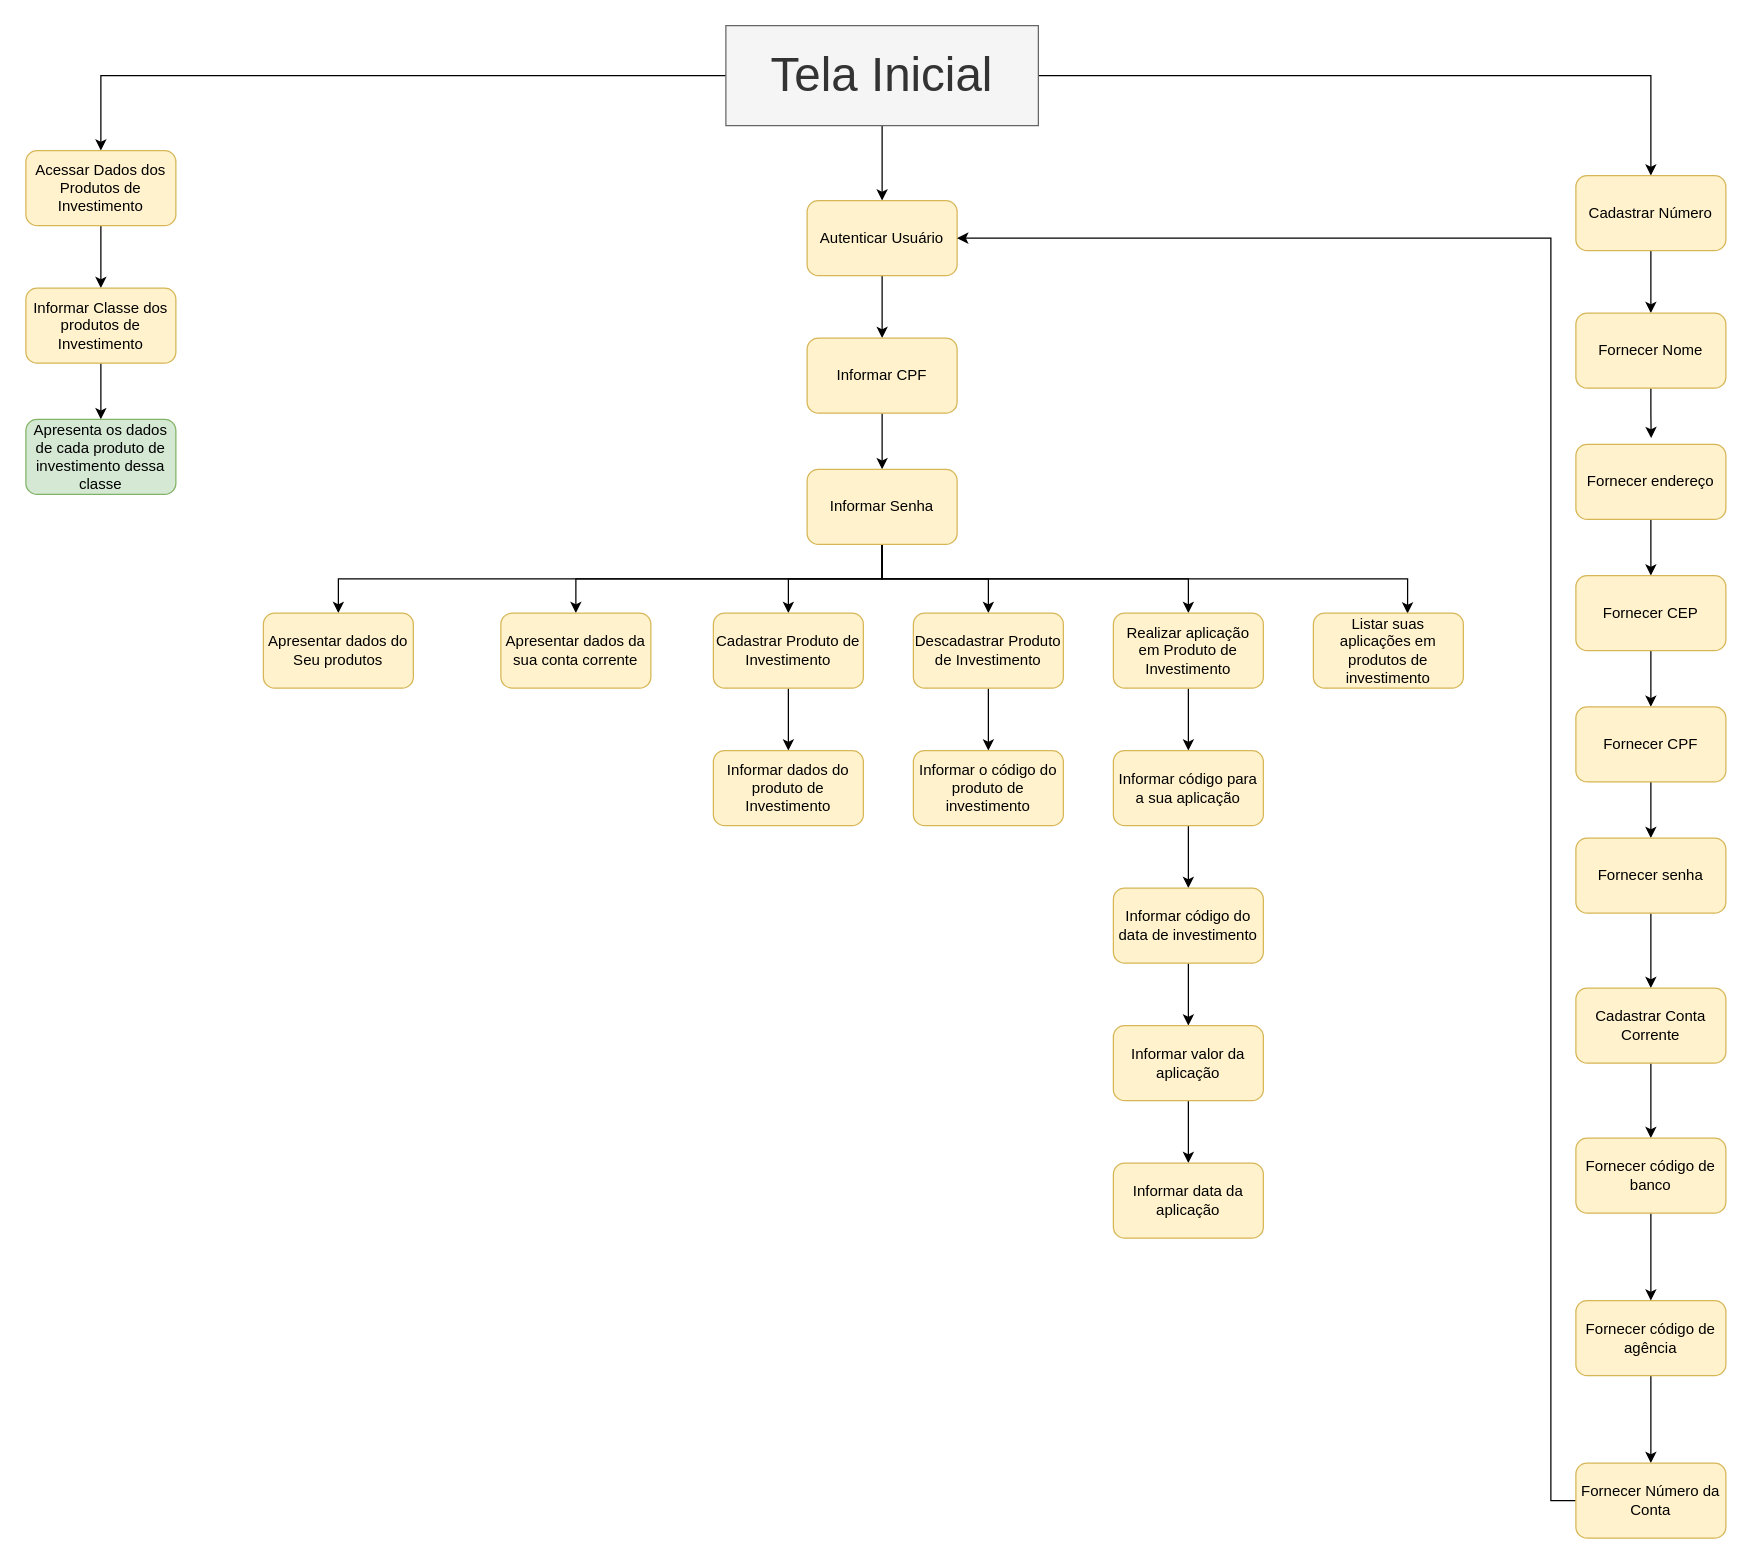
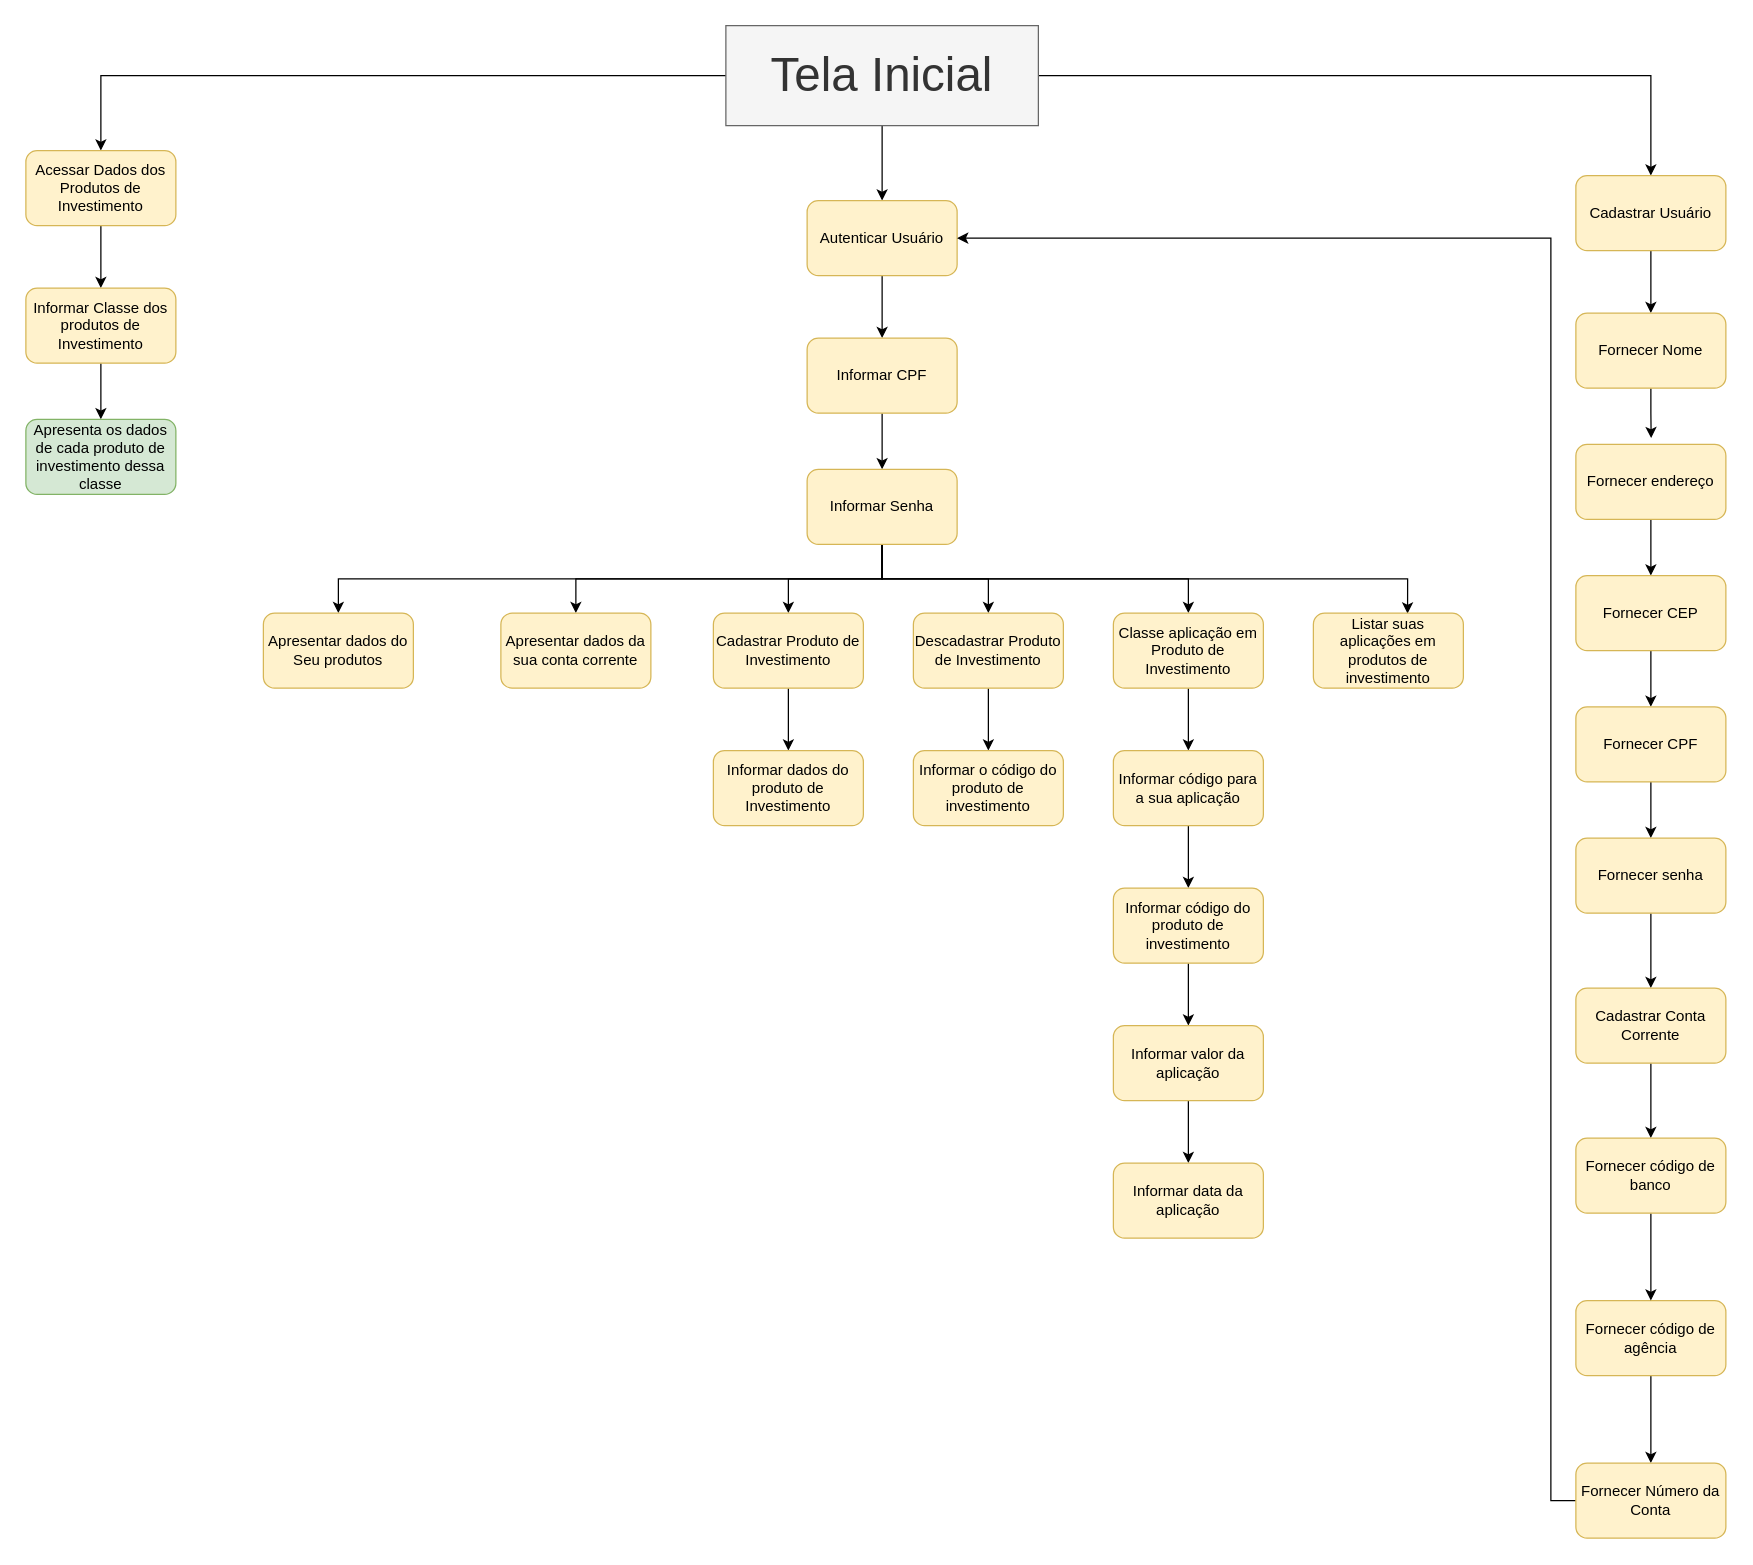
node "Cadastrar Número": label "Cadastrar Número" -> "Cadastrar Usuário"
node "Realizar aplicação em Produto de Investimento": label "Realizar aplicação em Produto de Investimento" -> "Classe aplicação em Produto de Investimento"
node "Informar código do data de investimento": label "Informar código do data de investimento" -> "Informar código do produto de investimento"
